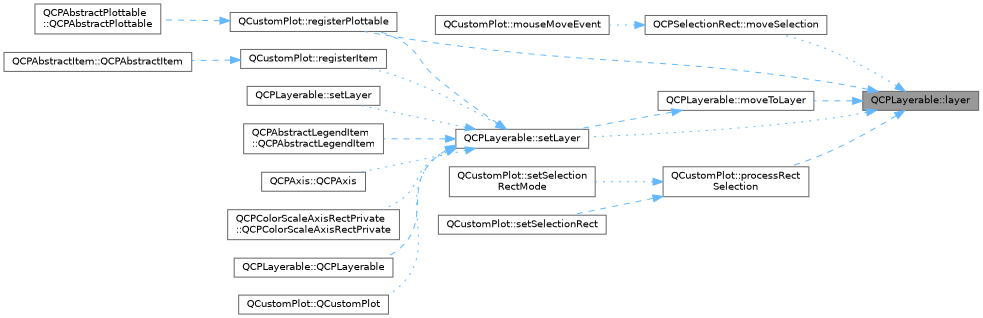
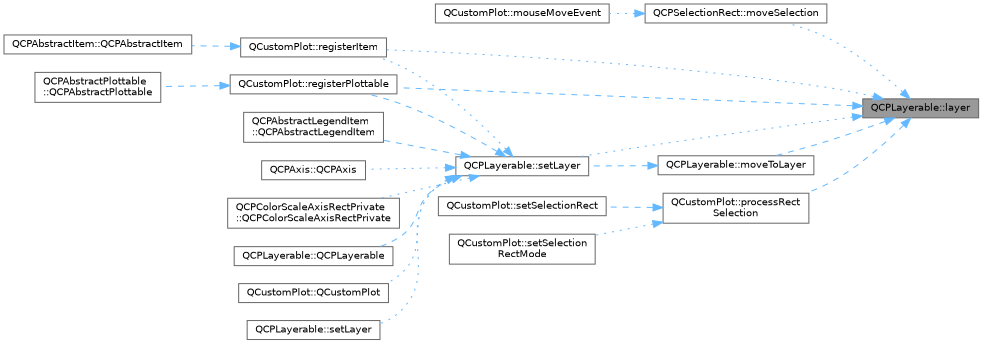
edge "QCustomPlot::registerItem" -> "QCPLayerable::layer": added
